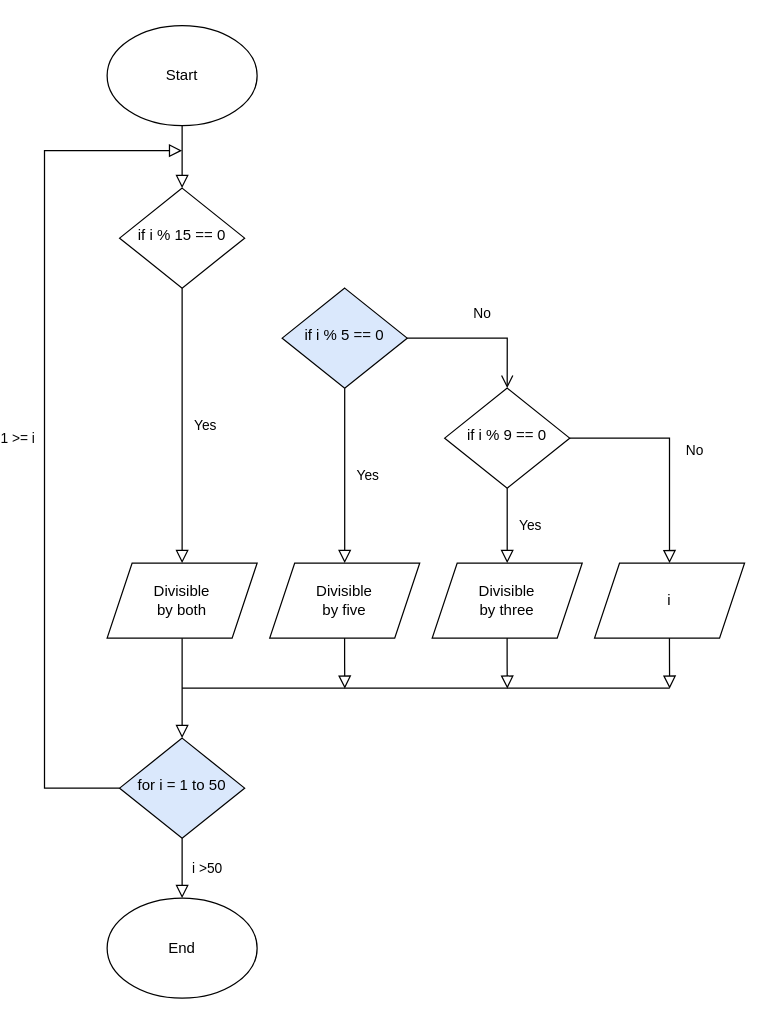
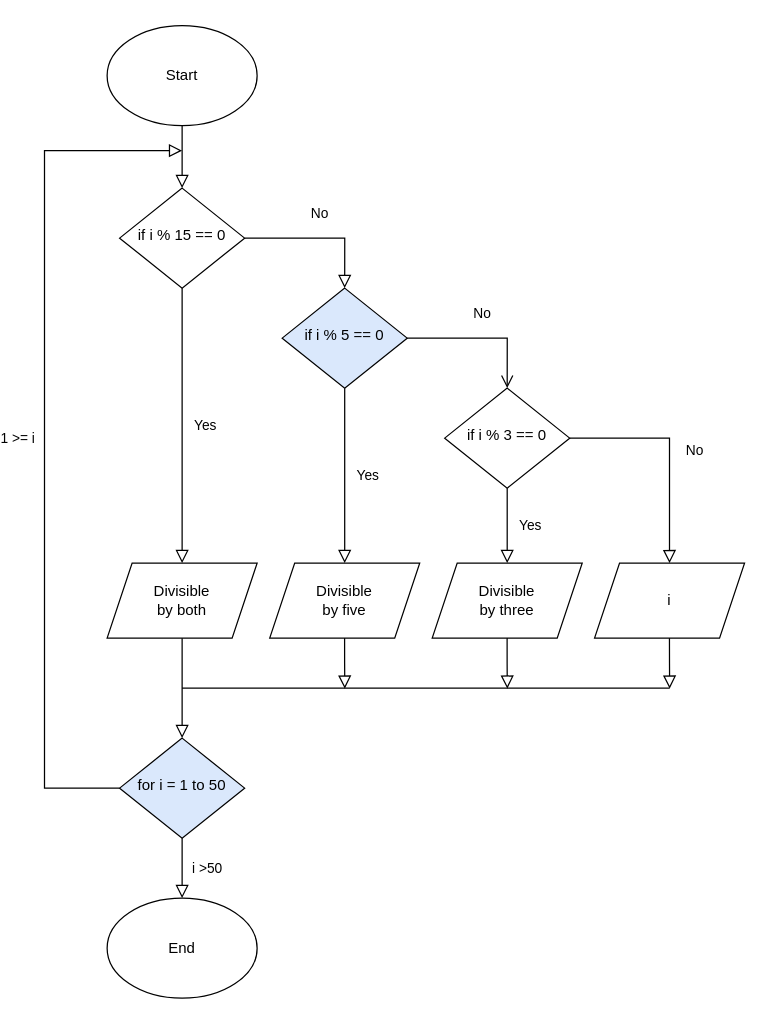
edge "if i % 15 == 0" -> "if i % 5 == 0": added, label "No"
node "if i % 9 == 0": label "if i % 9 == 0" -> "if i % 3 == 0"
